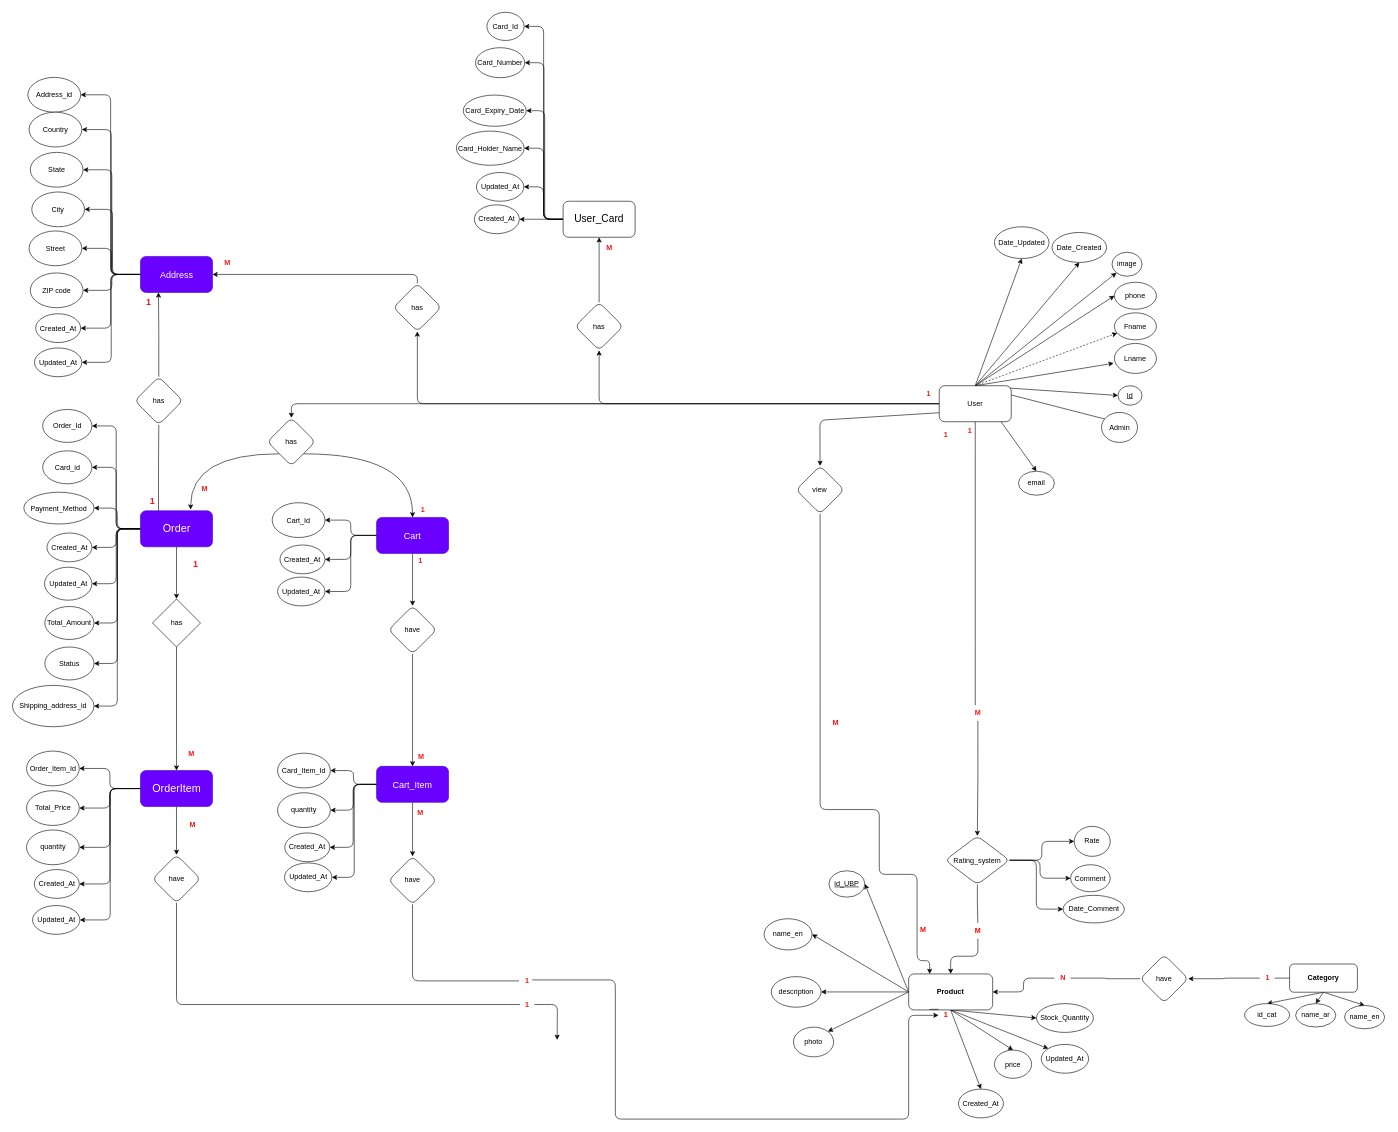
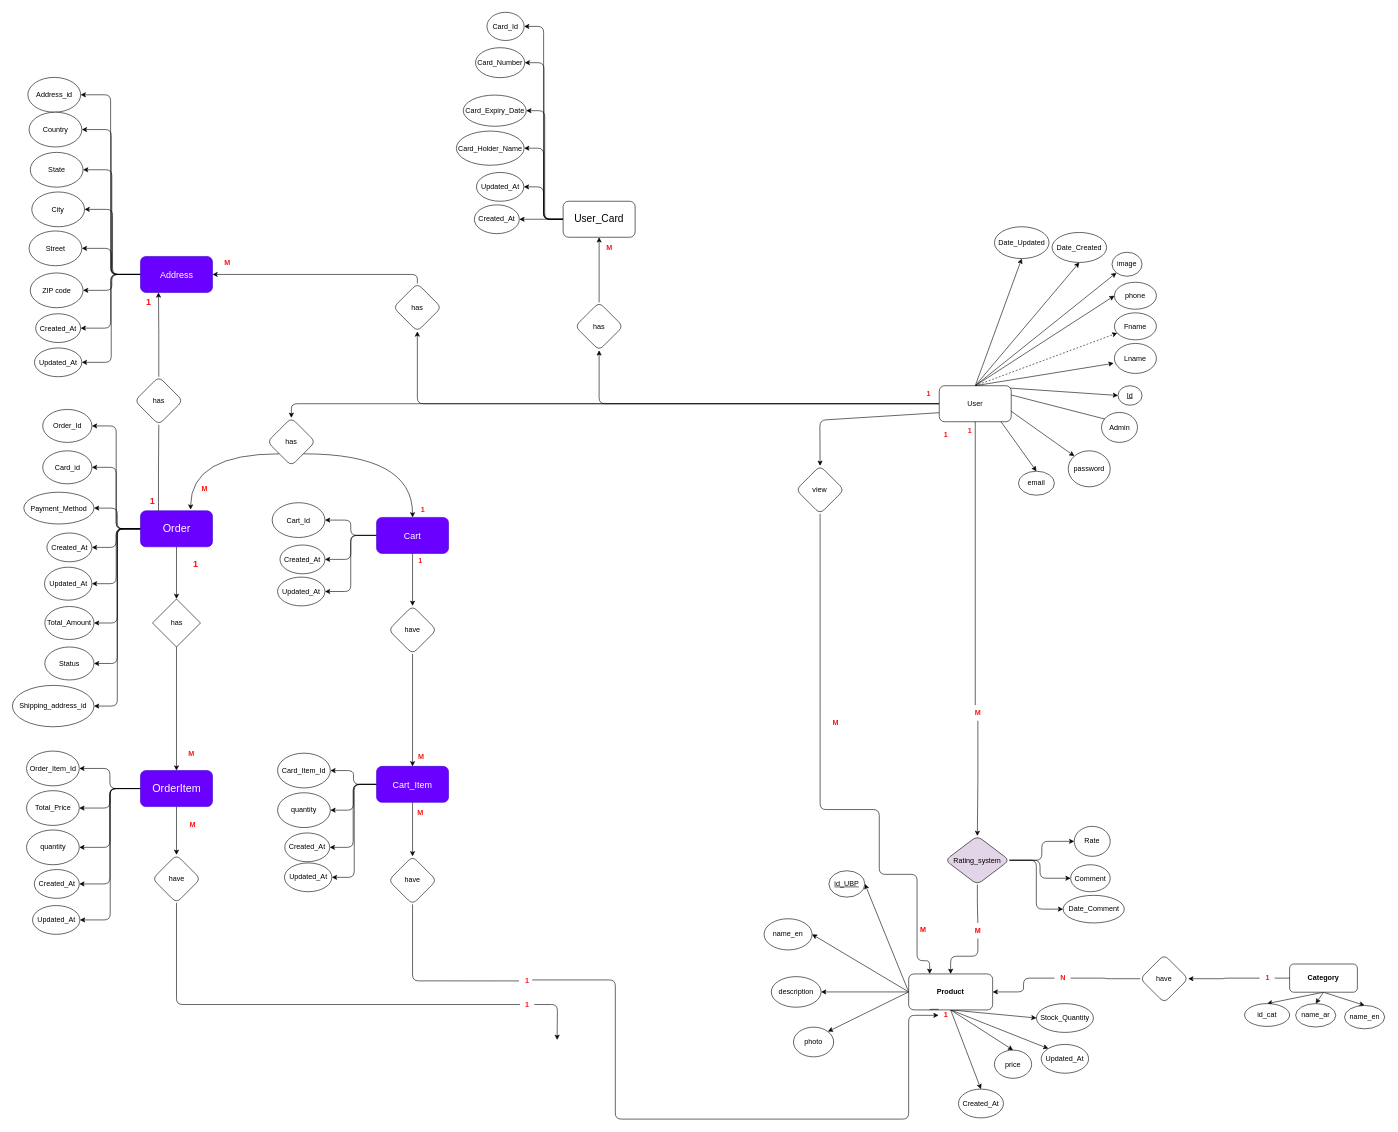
edge "User" -> "password": added
node "password": added
node "Rating_system": fillcolor #ffffff -> #e1d5e7
